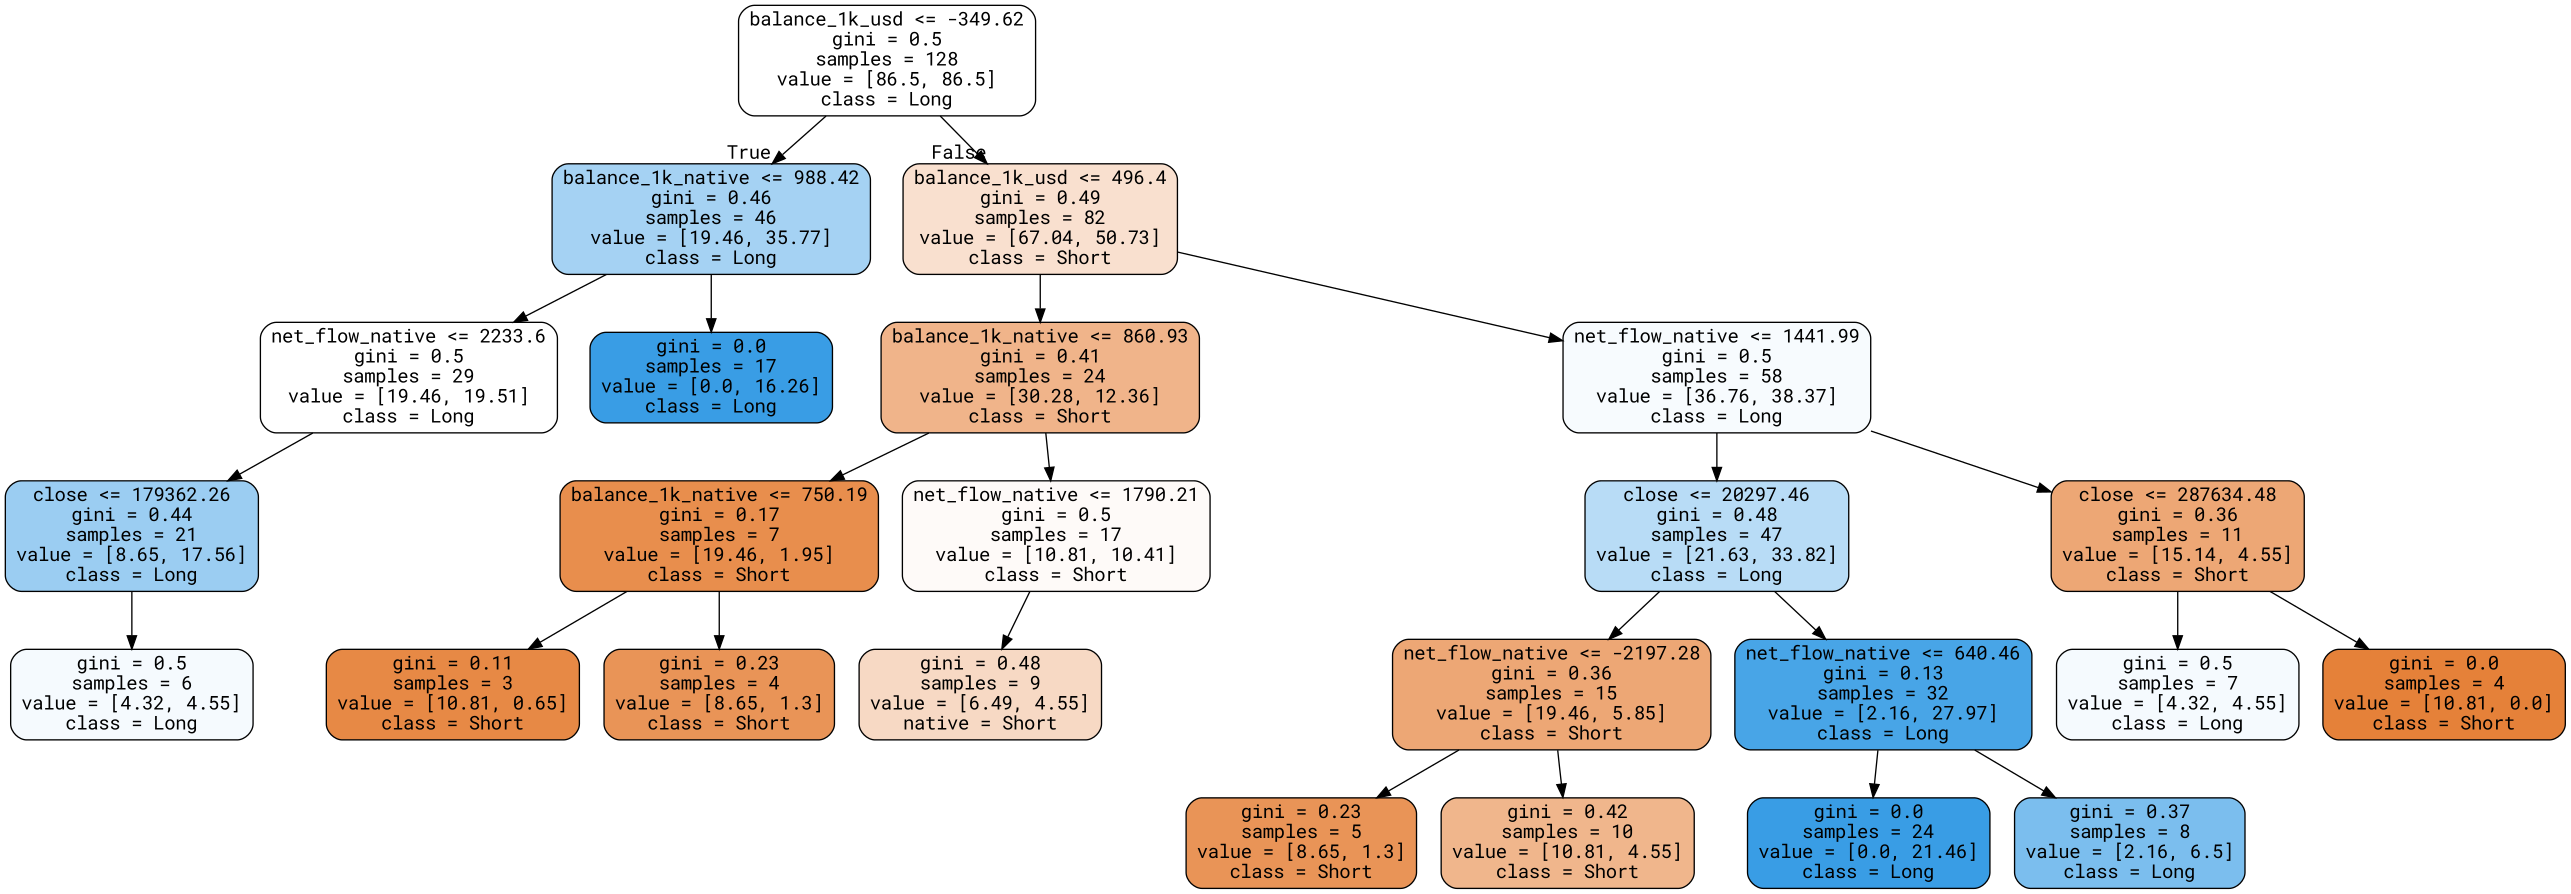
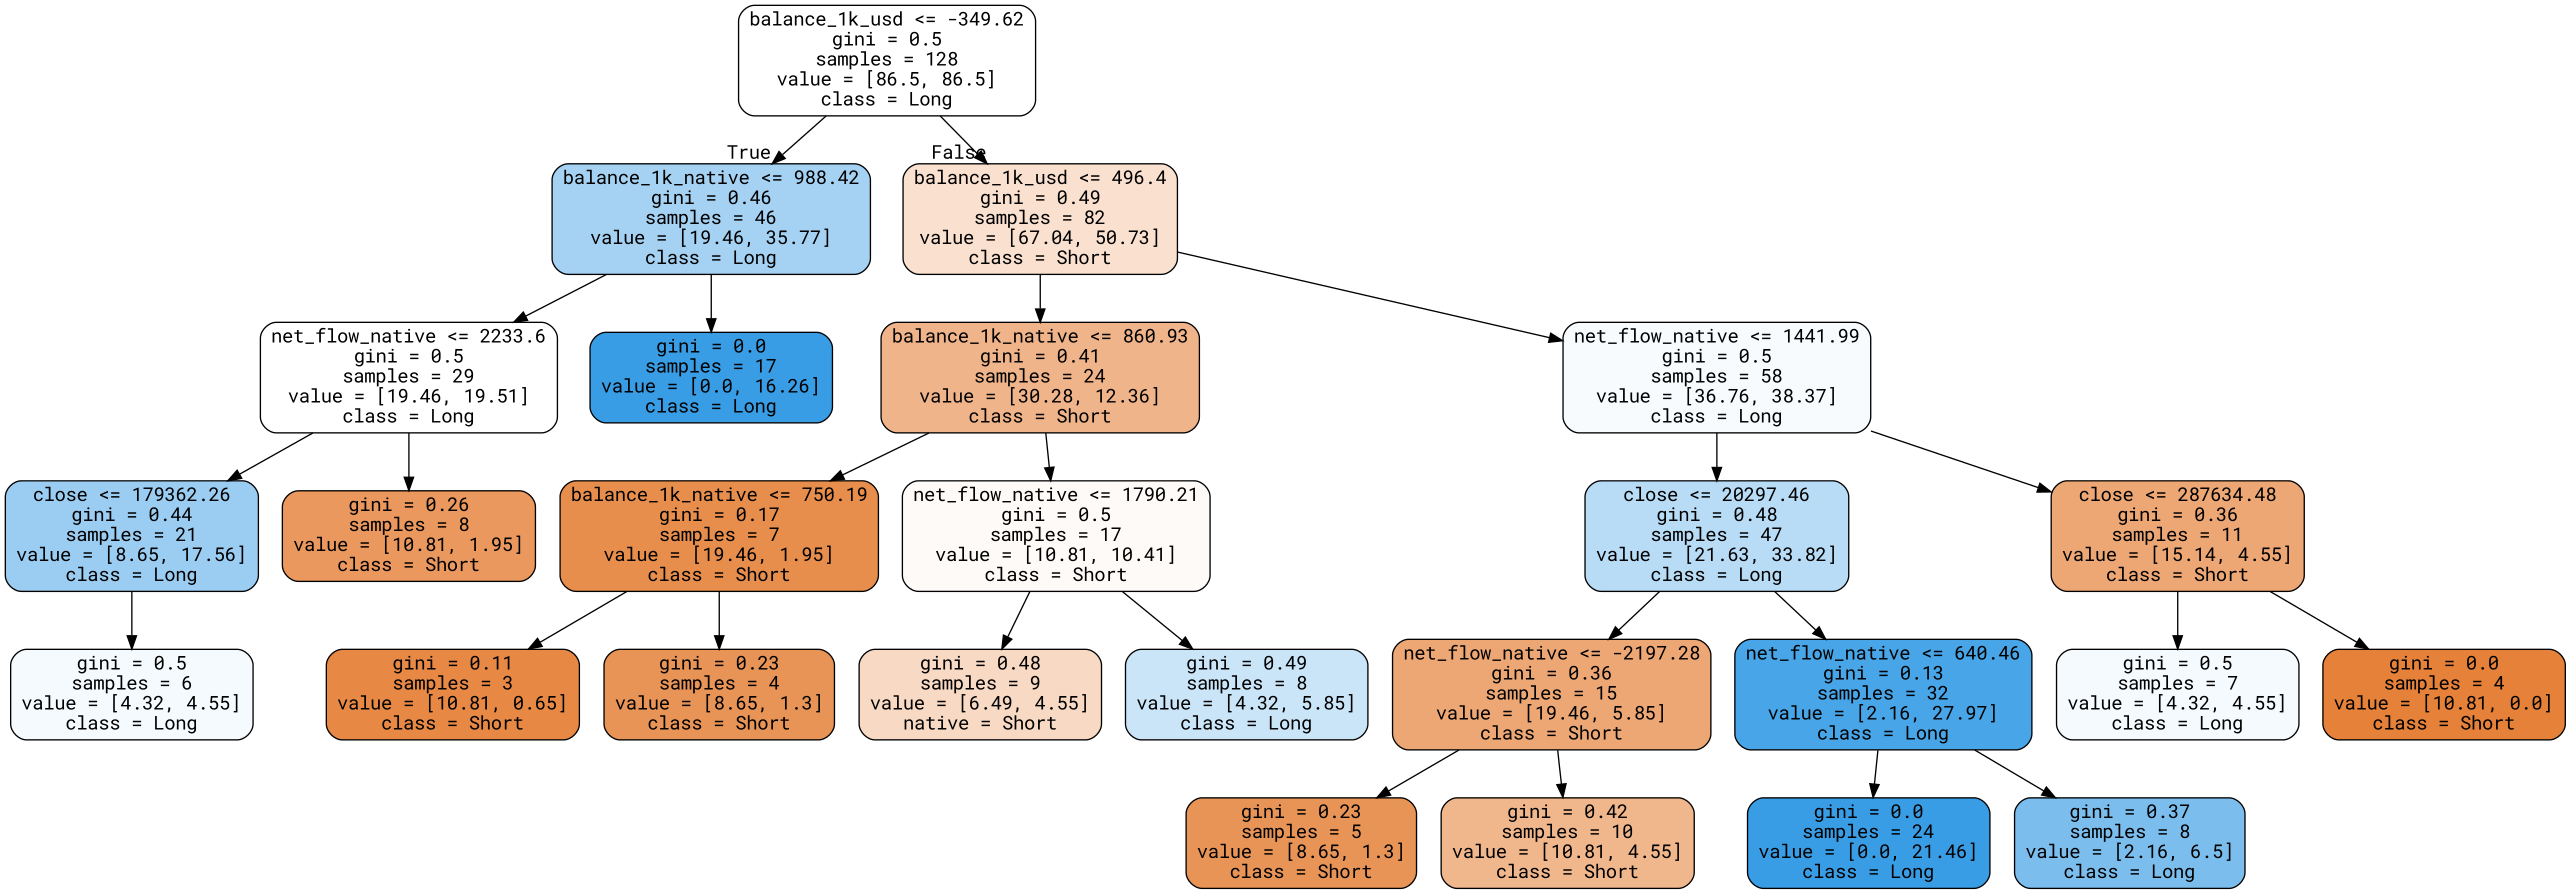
node "gini = 0.26 samples = 8 value = [10.81, 1.95] class = Short": added
node "gini = 0.49 samples = 8 value = [4.32, 5.85] class = Long": added
